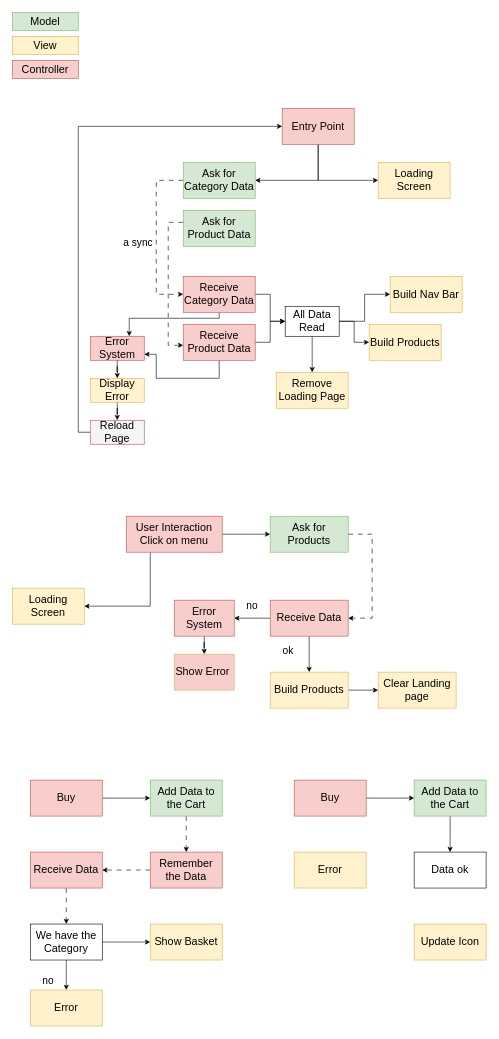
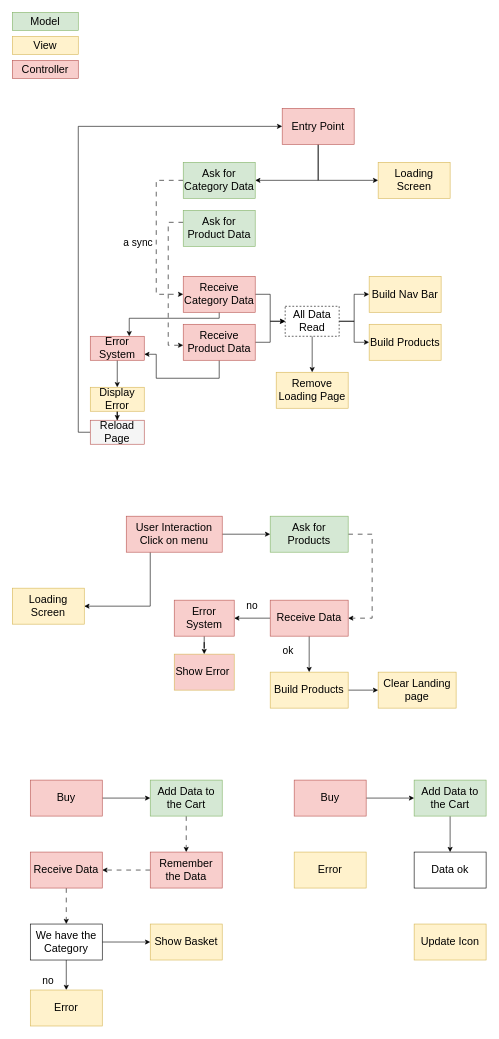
node "Build Nav Bar": moved (426, 294) -> (405, 294)
node "All Data Read": style solid -> dashed
node "Display Error": moved (117, 390) -> (117, 399)
